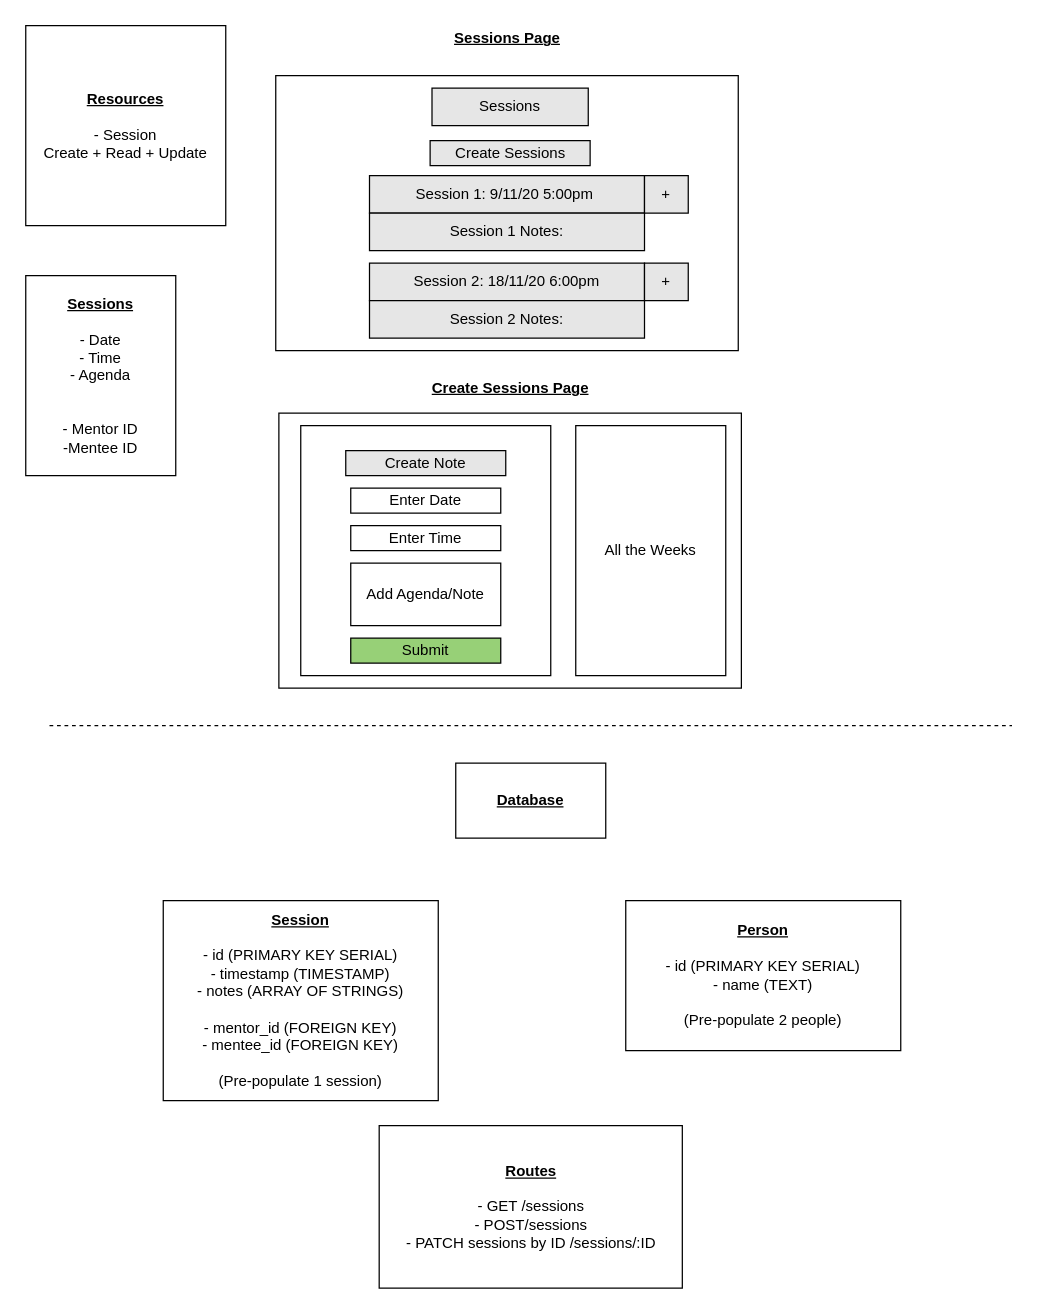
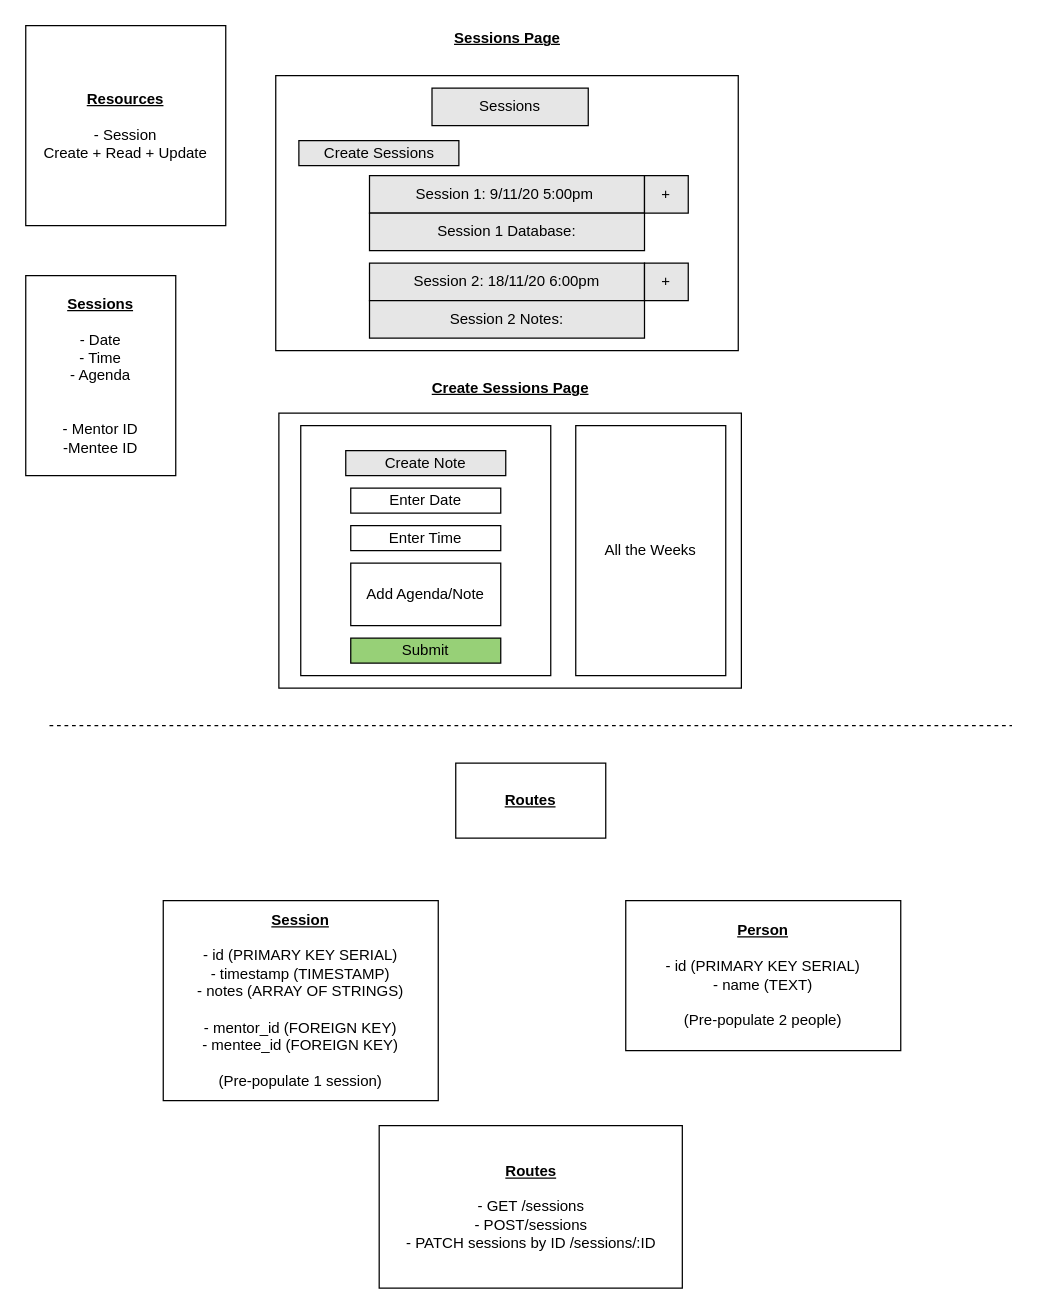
node "Create Sessions": moved (510, 153) -> (379, 153)
node "Session 1 Notes:": label "Session 1 Notes:" -> "Session 1 Database:"
node "Database": label "Database" -> "Routes"
